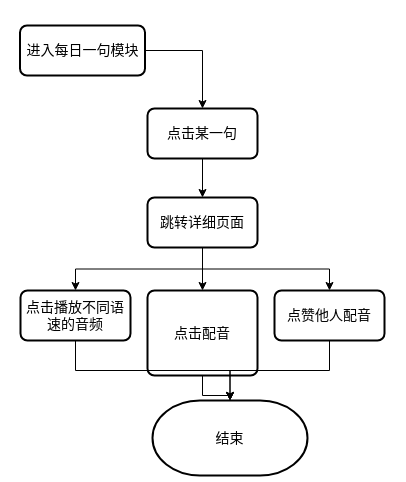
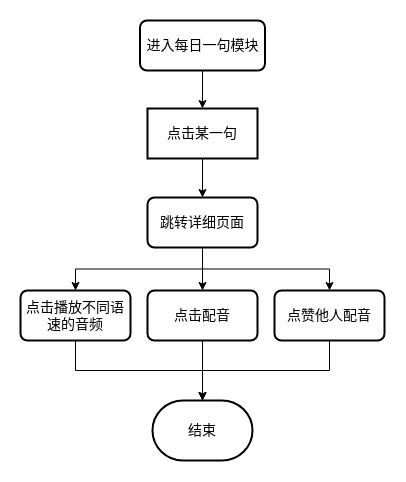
node "进入每日一句模块": moved (83, 51) -> (203, 46)
node "点击某一句": shape rounded rectangle -> rectangle
node "点击配音": size 110x85 -> 110x50
node "结束": size 155x75 -> 100x60
